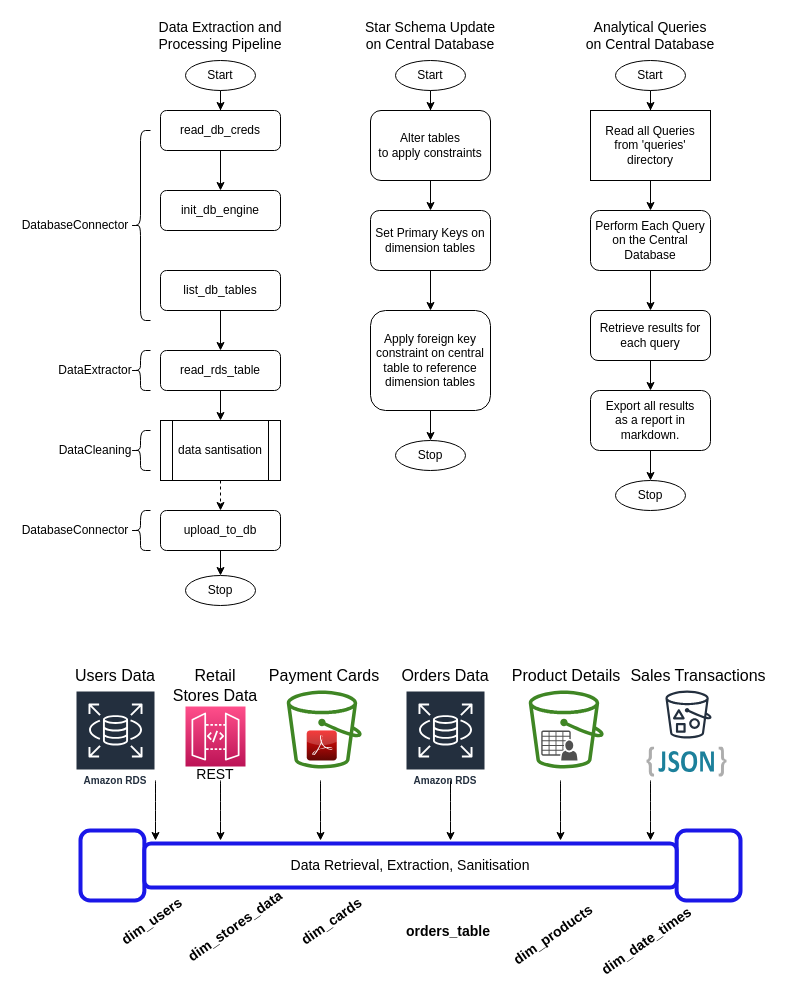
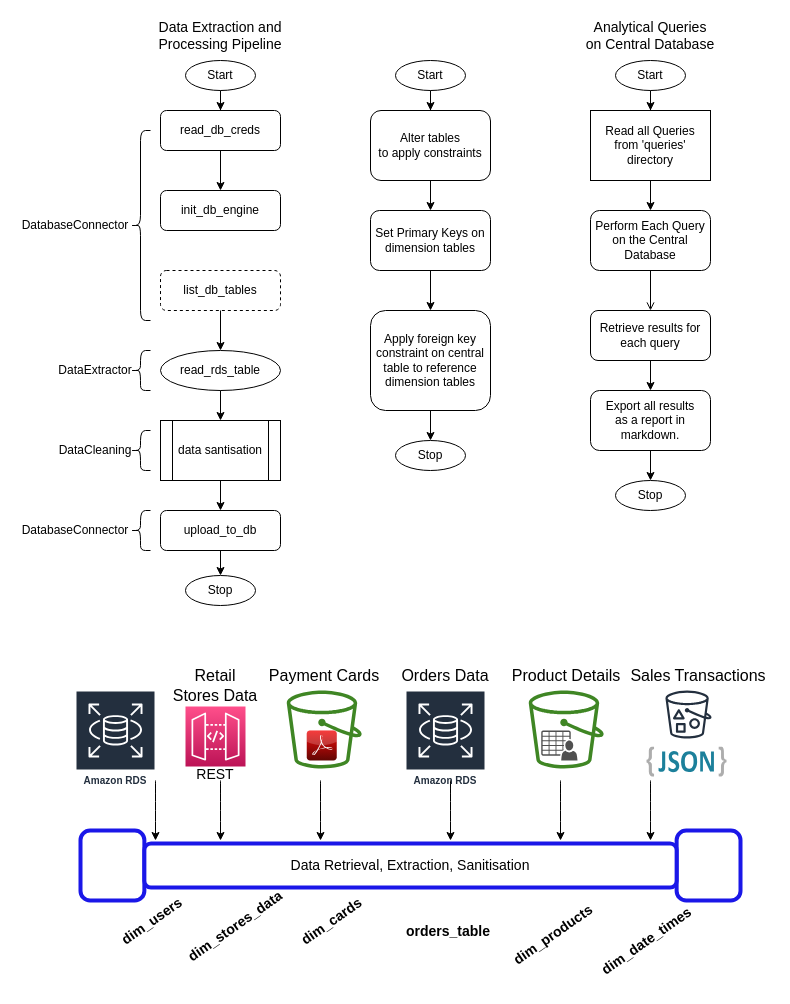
node "Star Schema Update on Central Database": removed
node "list_db_tables": style solid -> dashed
edge "Perform Each Query on the Central Database" -> "Retrieve results for each query": arrowhead classic -> open
node "read_rds_table": shape rounded rectangle -> ellipse
edge "data santisation" -> "upload_to_db": style dashed -> solid
node "Users Data": removed
